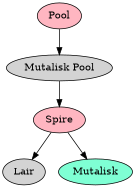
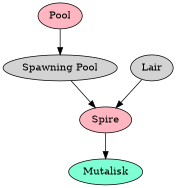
node "Mutalisk Pool": label "Mutalisk Pool" -> "Spawning Pool"
edge "Spire" -> "Lair": reversed
